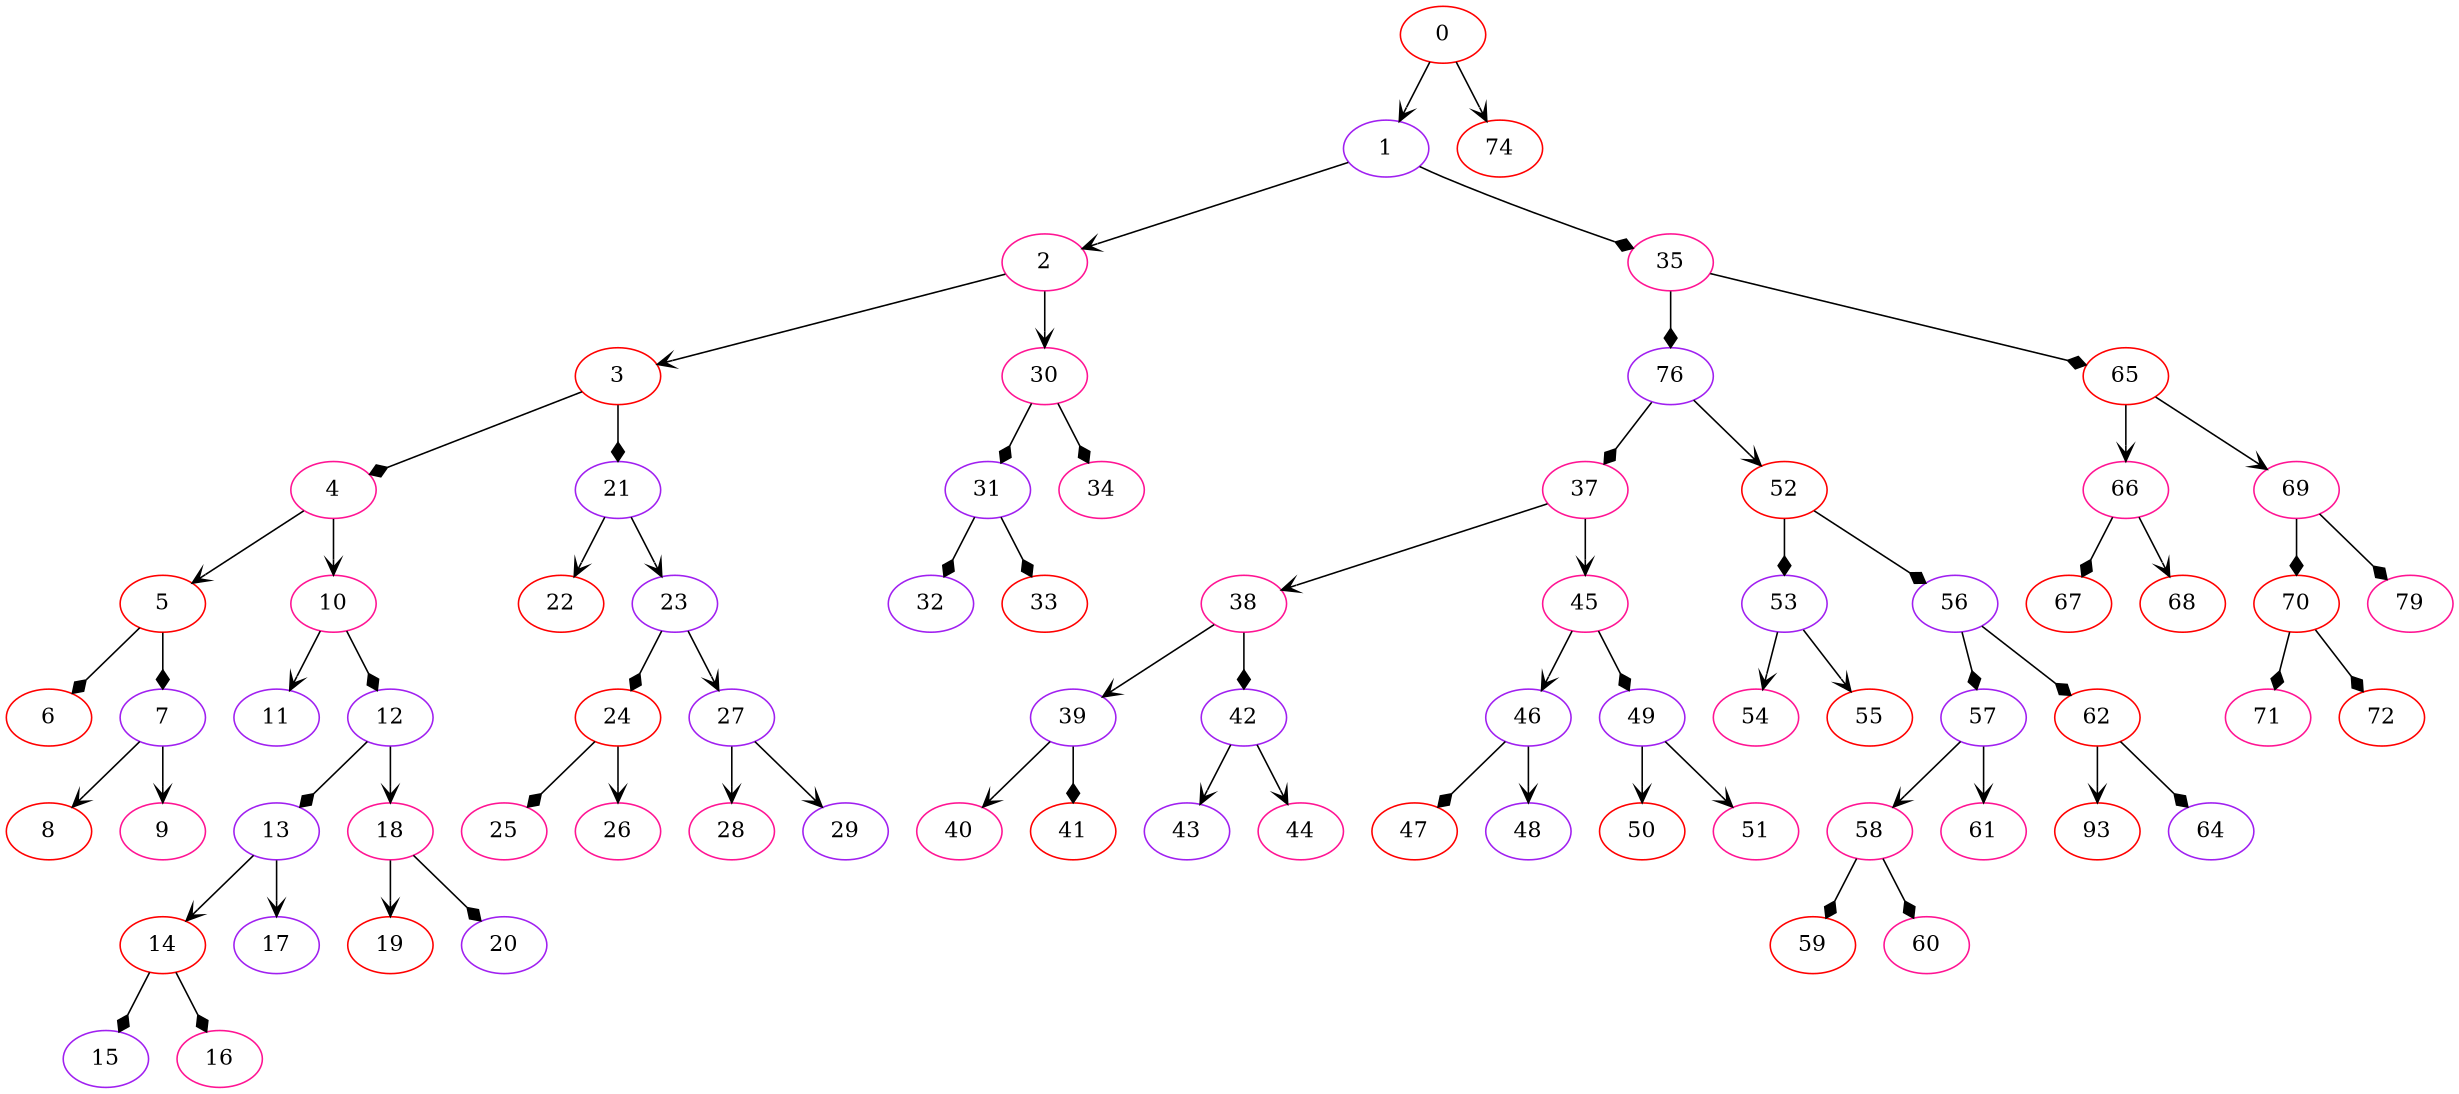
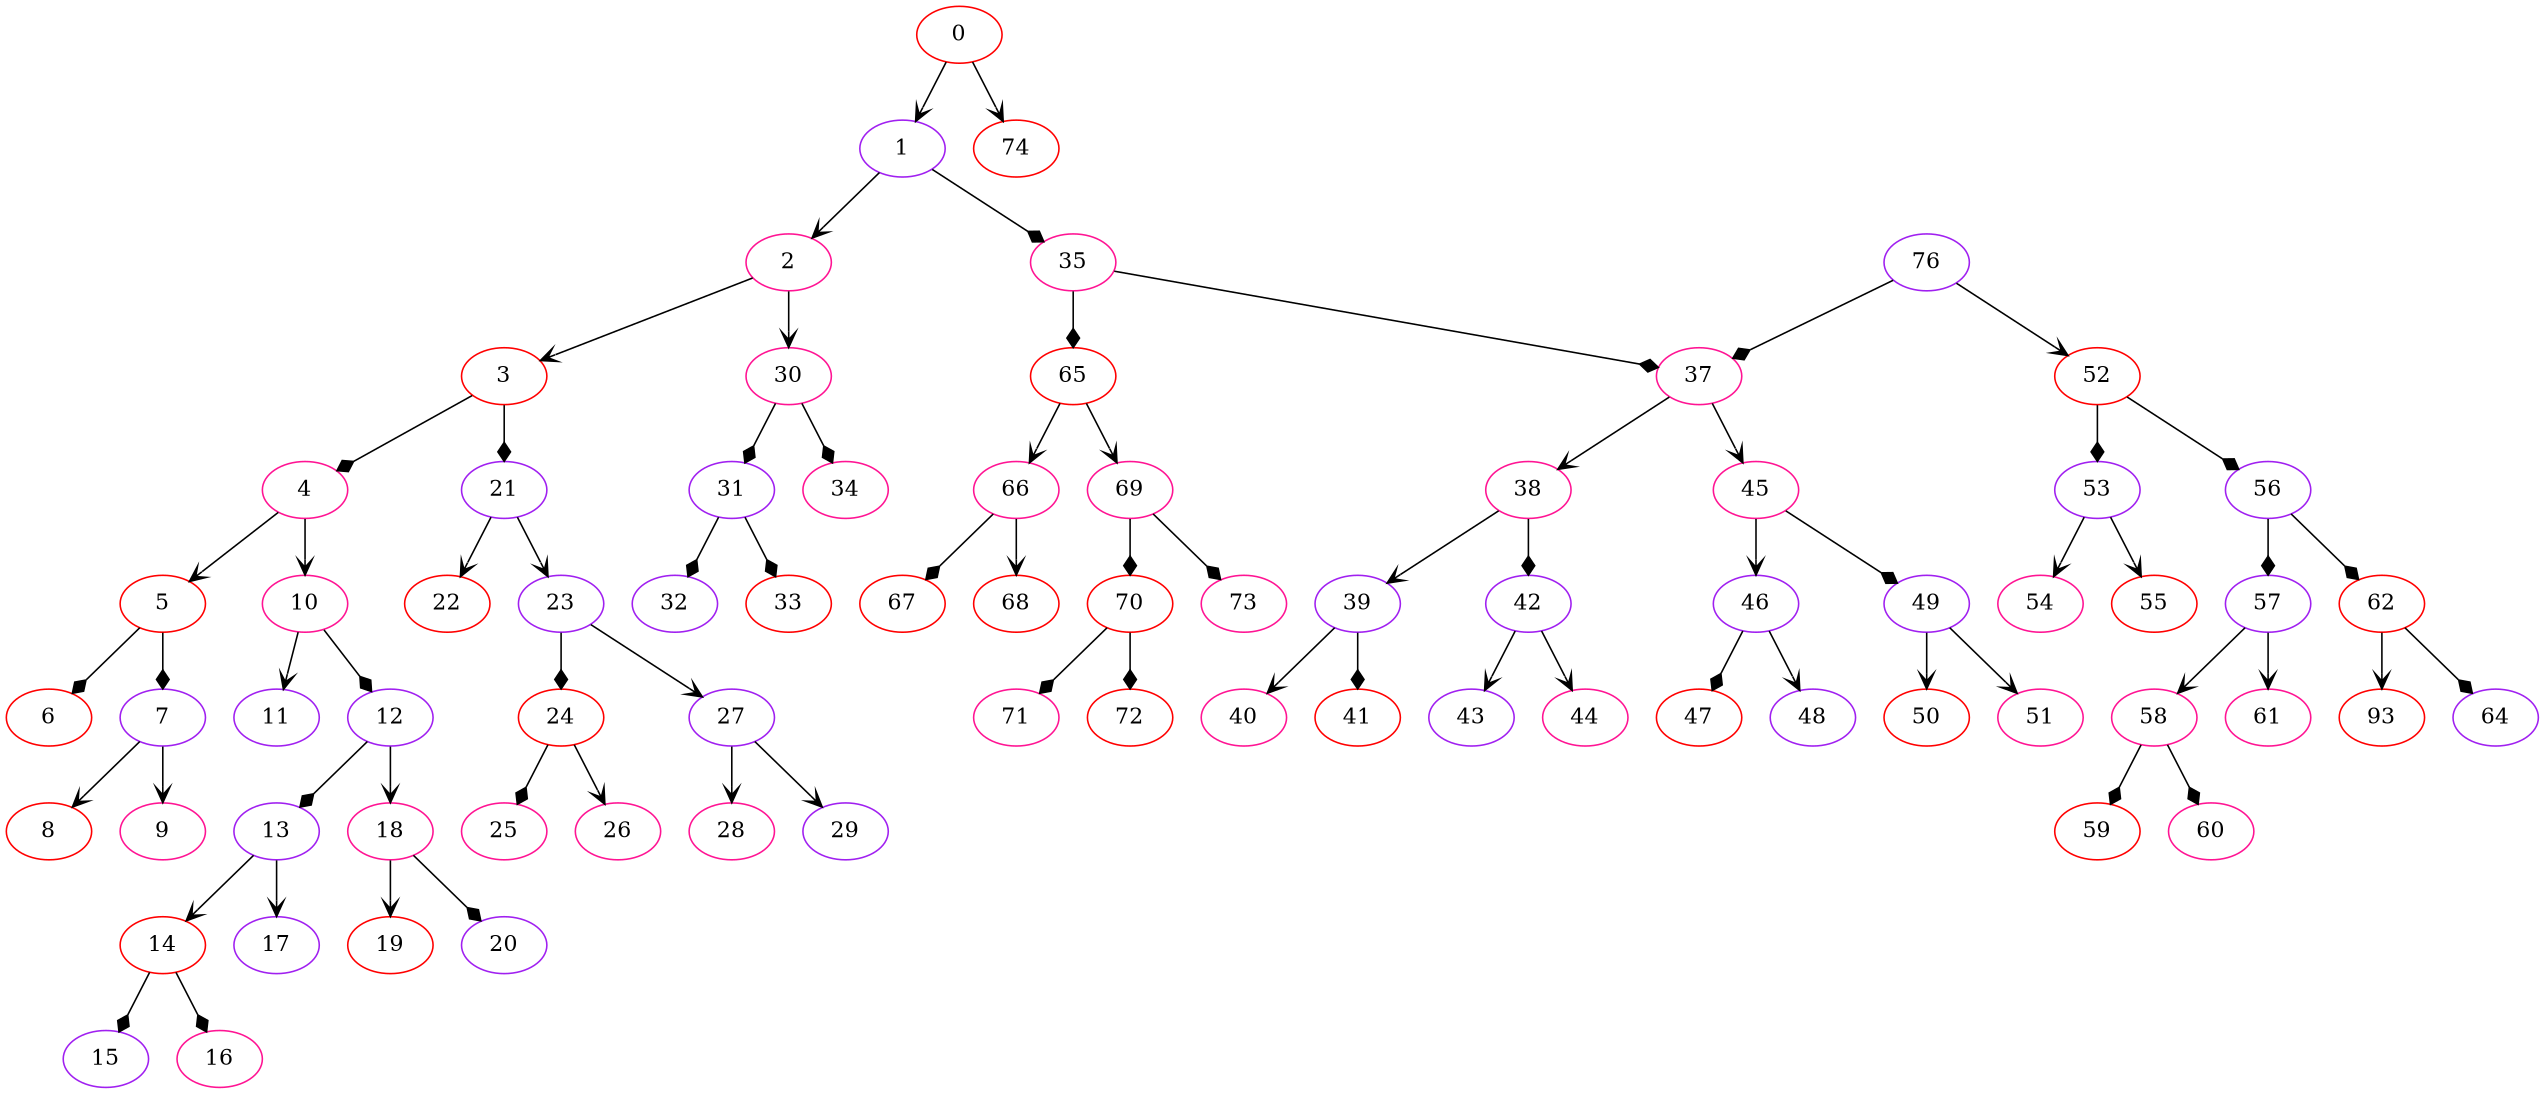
edge "35" -> "76": now "35" -> "37"
node "79": label "79" -> "73"
